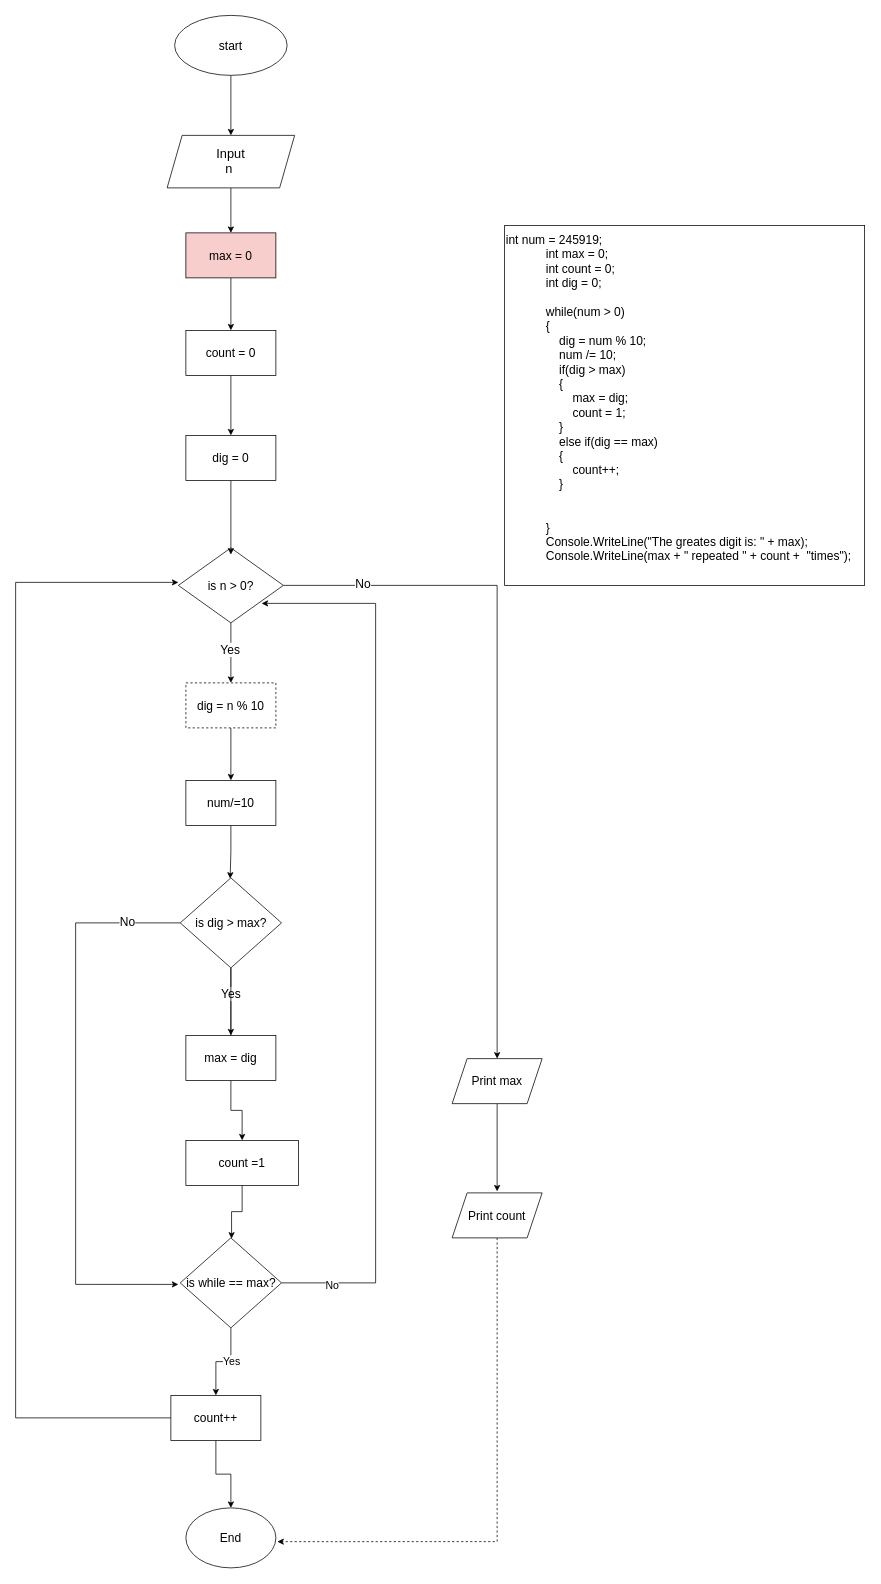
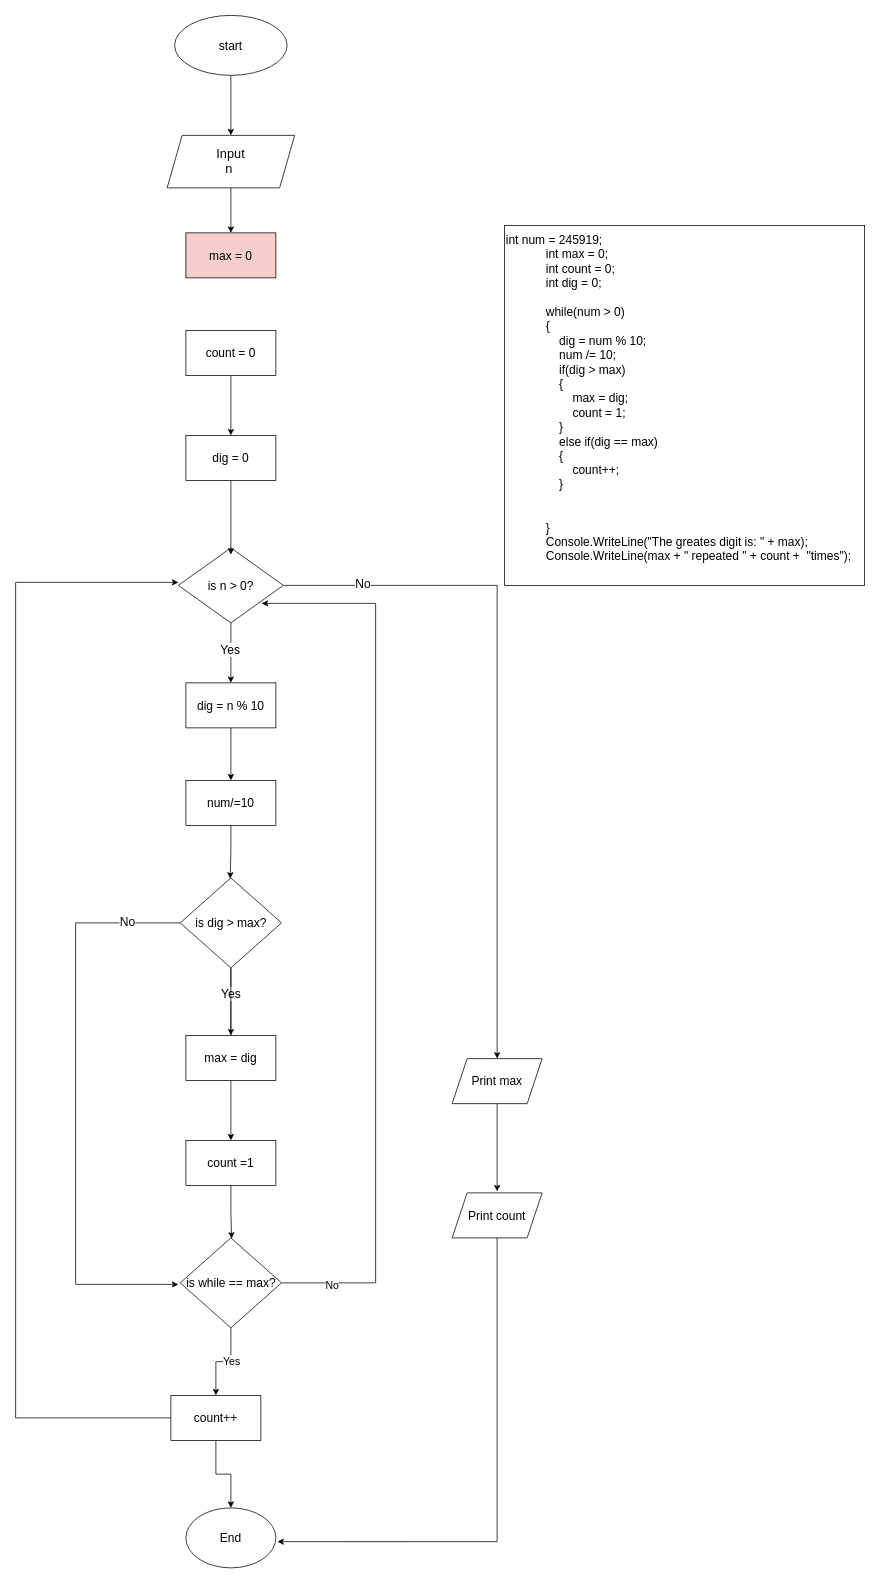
edge "max = 0" -> "count = 0": removed
node "dig = n % 10": style dashed -> solid
node "count =1": size 113x45 -> 90x45
edge "Print count" -> "End": style dashed -> solid
